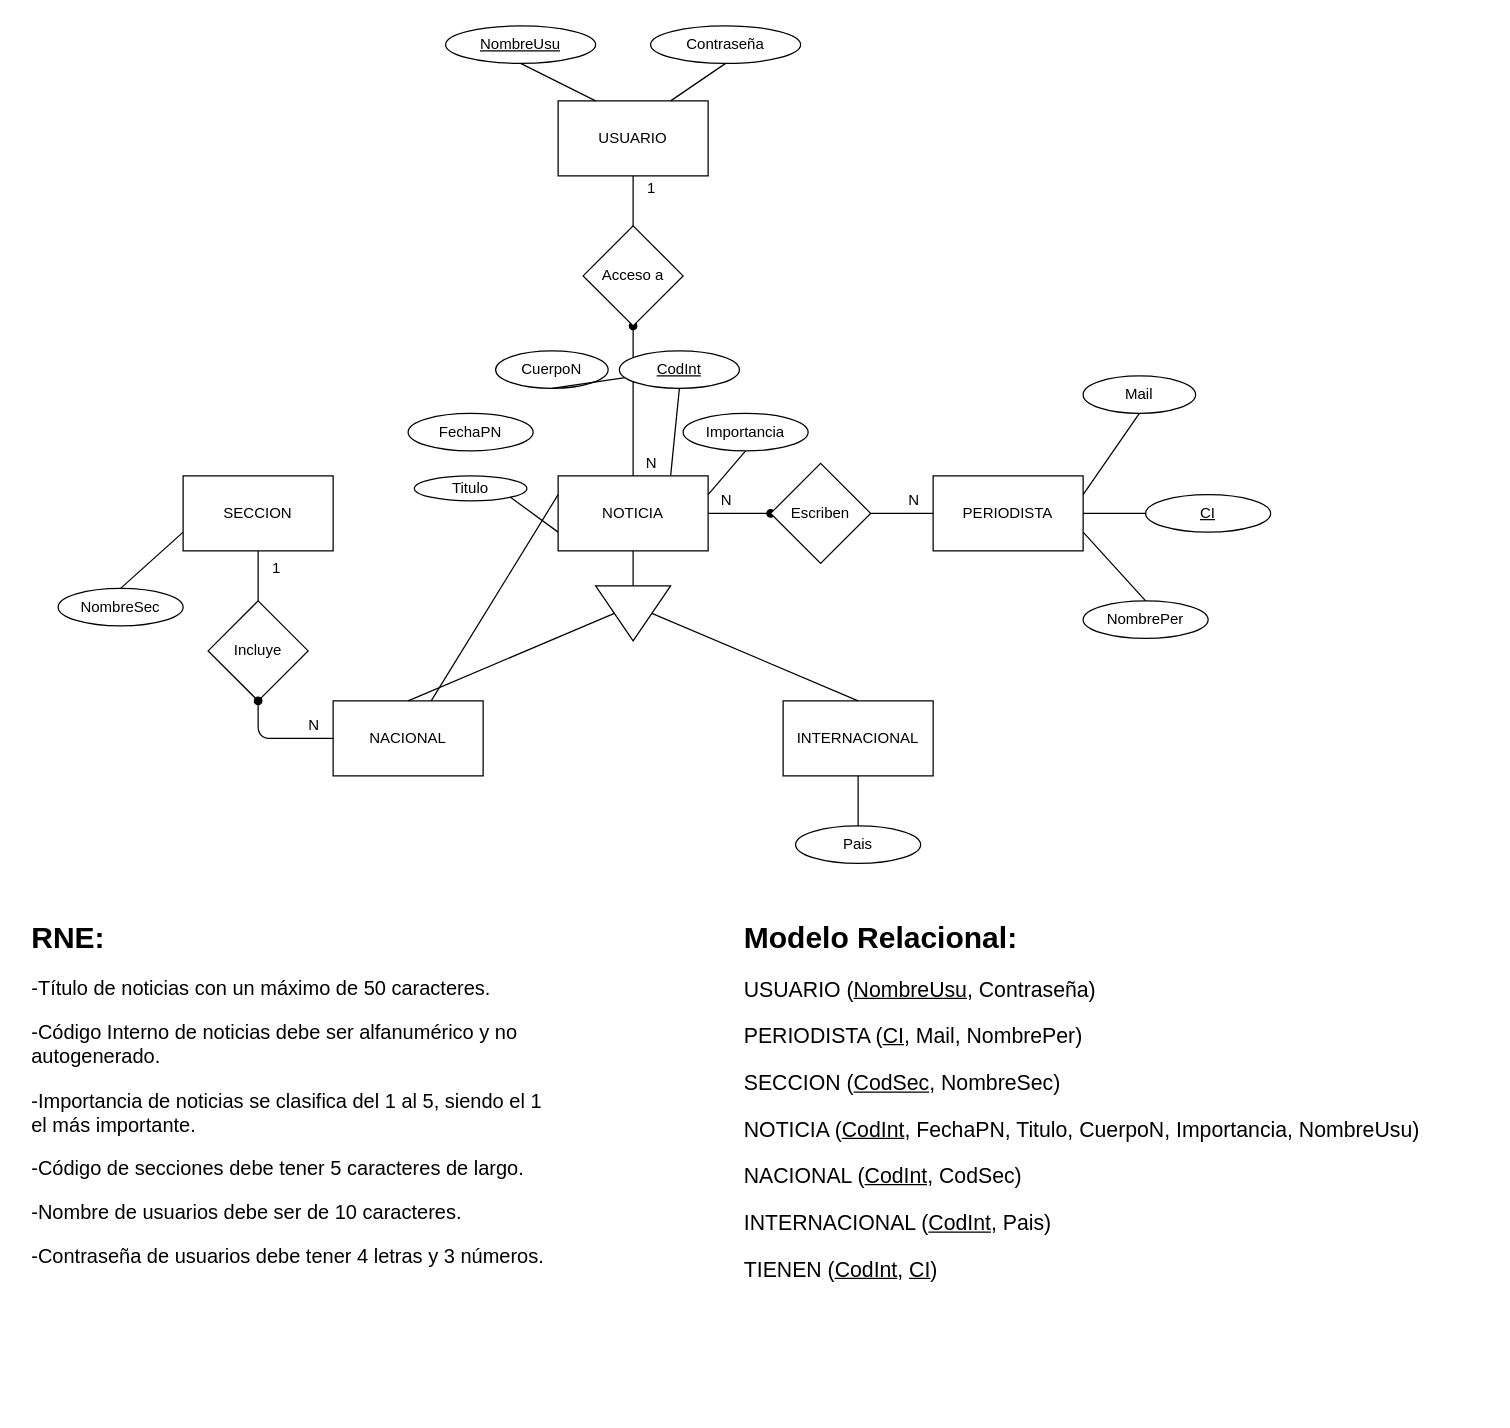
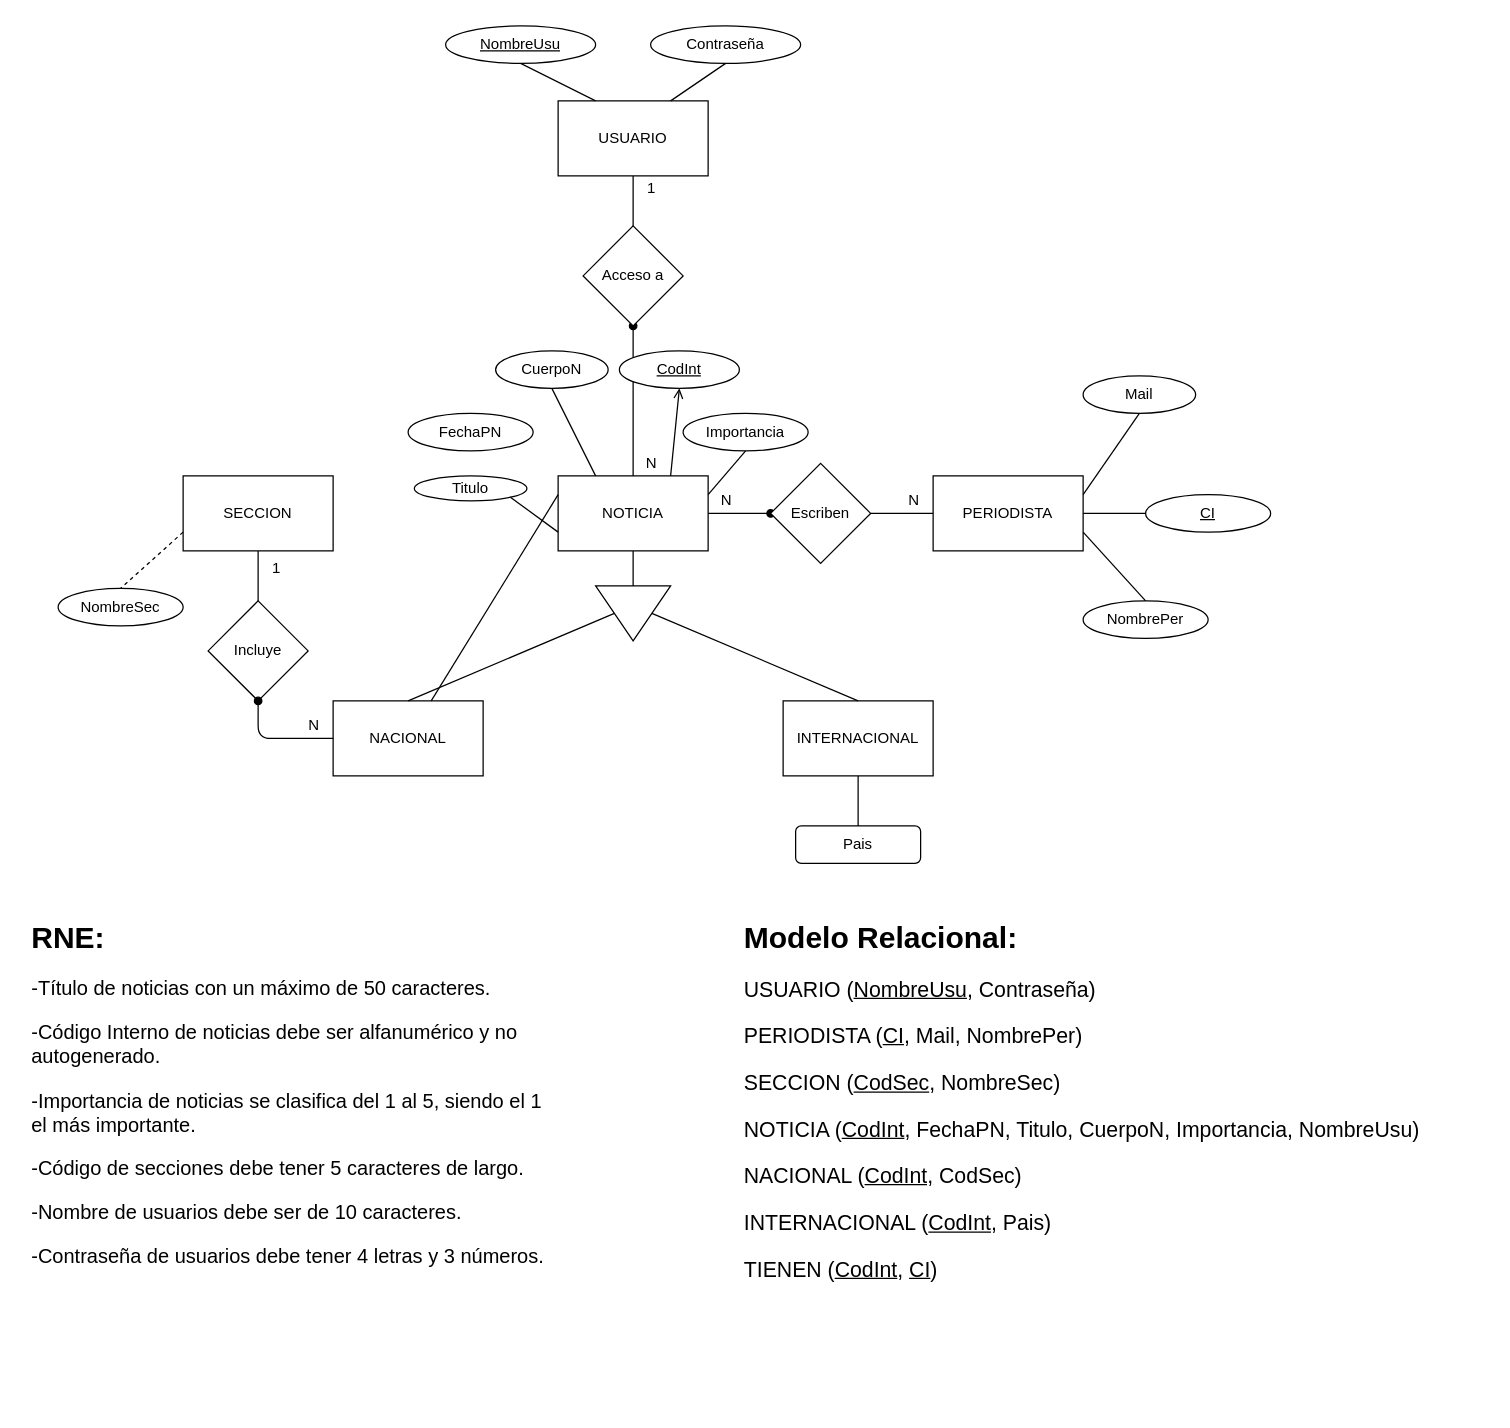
edge "CuerpoN" -- "CodInt": now "CuerpoN" -- "NOTICIA"
edge "CodInt" -- "NOTICIA": arrowhead none -> open
edge "SECCION" -- "NombreSec": style solid -> dashed
node "Pais": shape ellipse -> rounded rectangle
